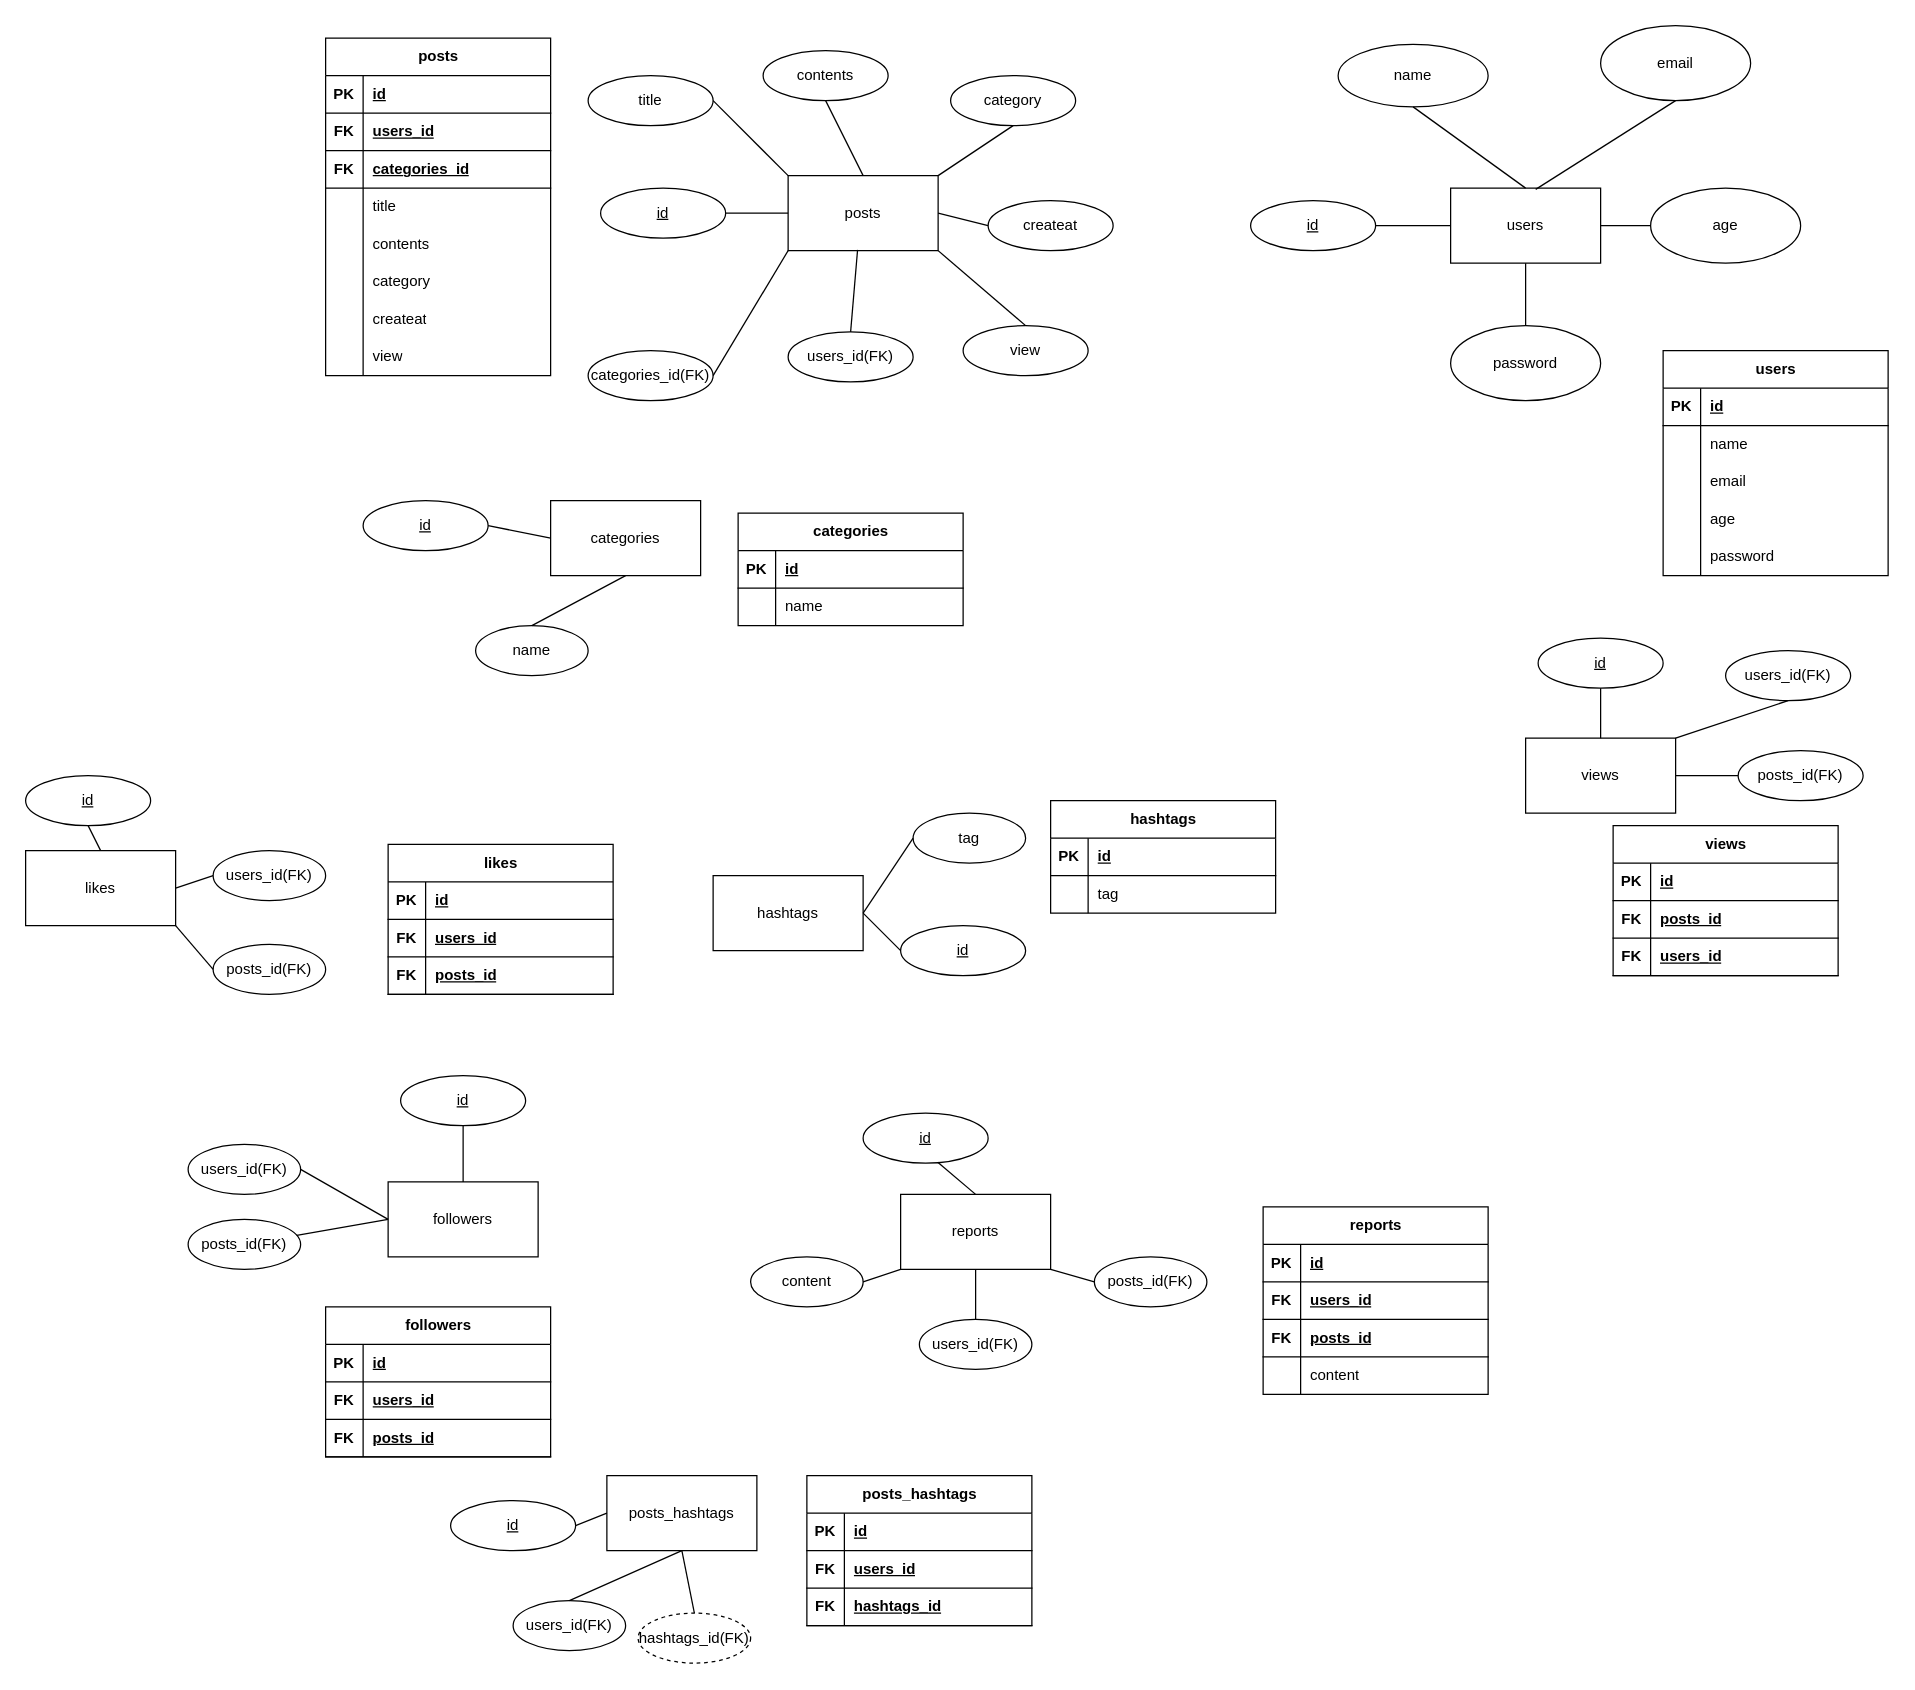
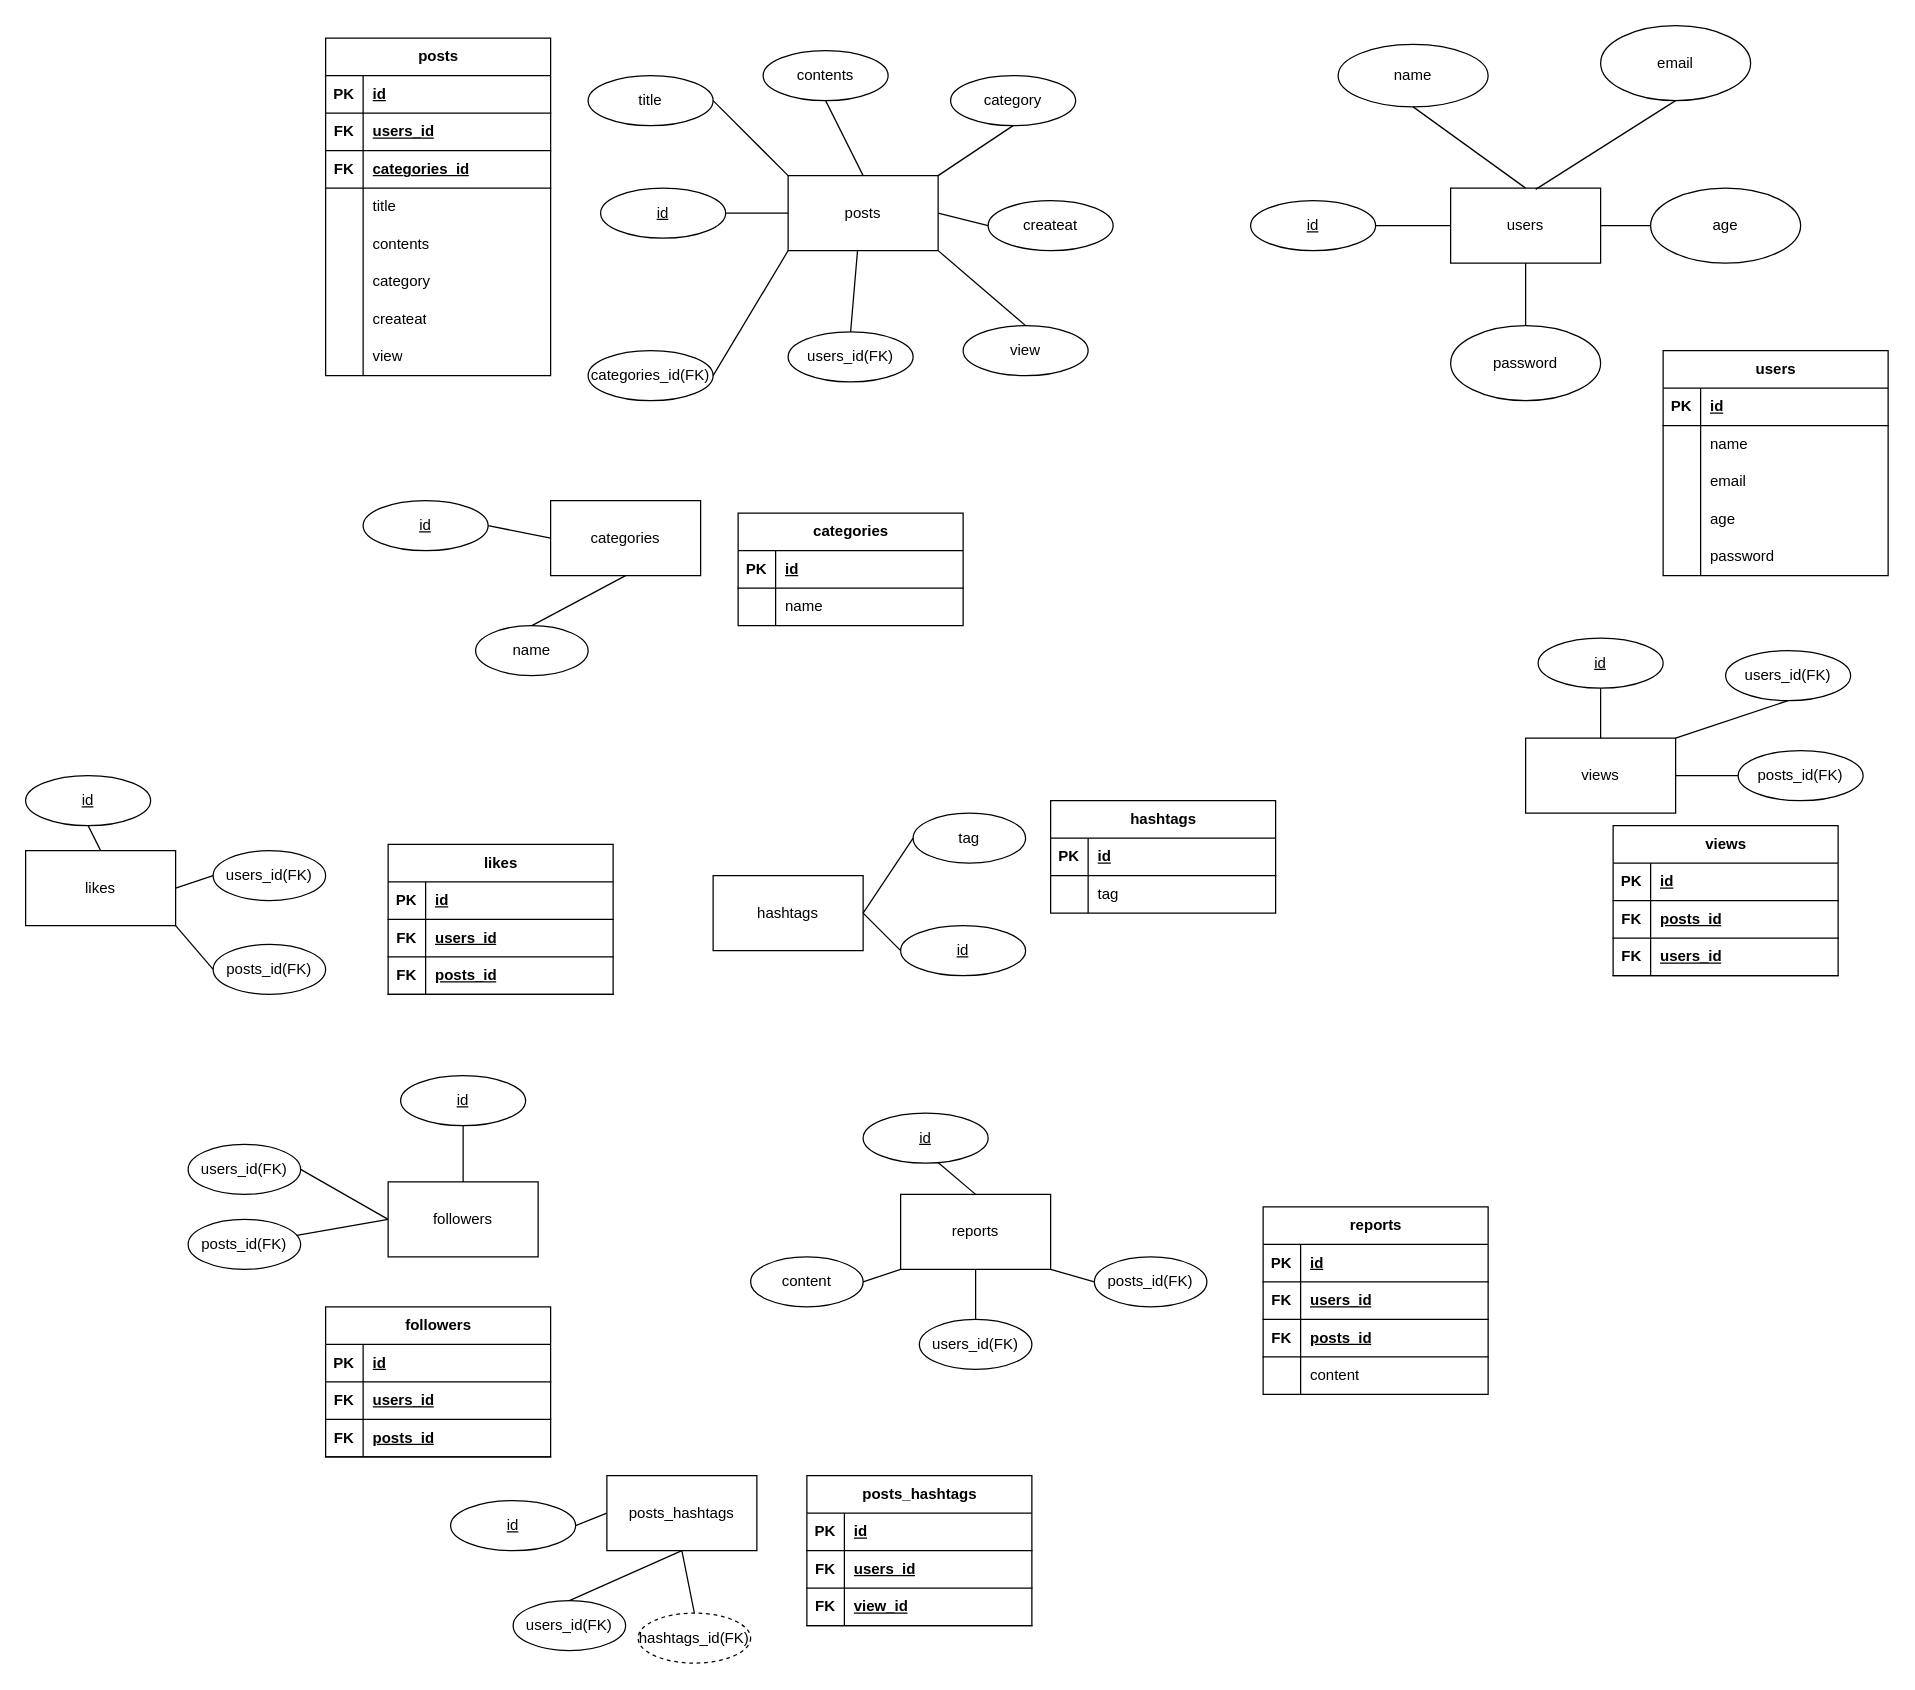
node "hashtags_id": label "hashtags_id" -> "view_id"
